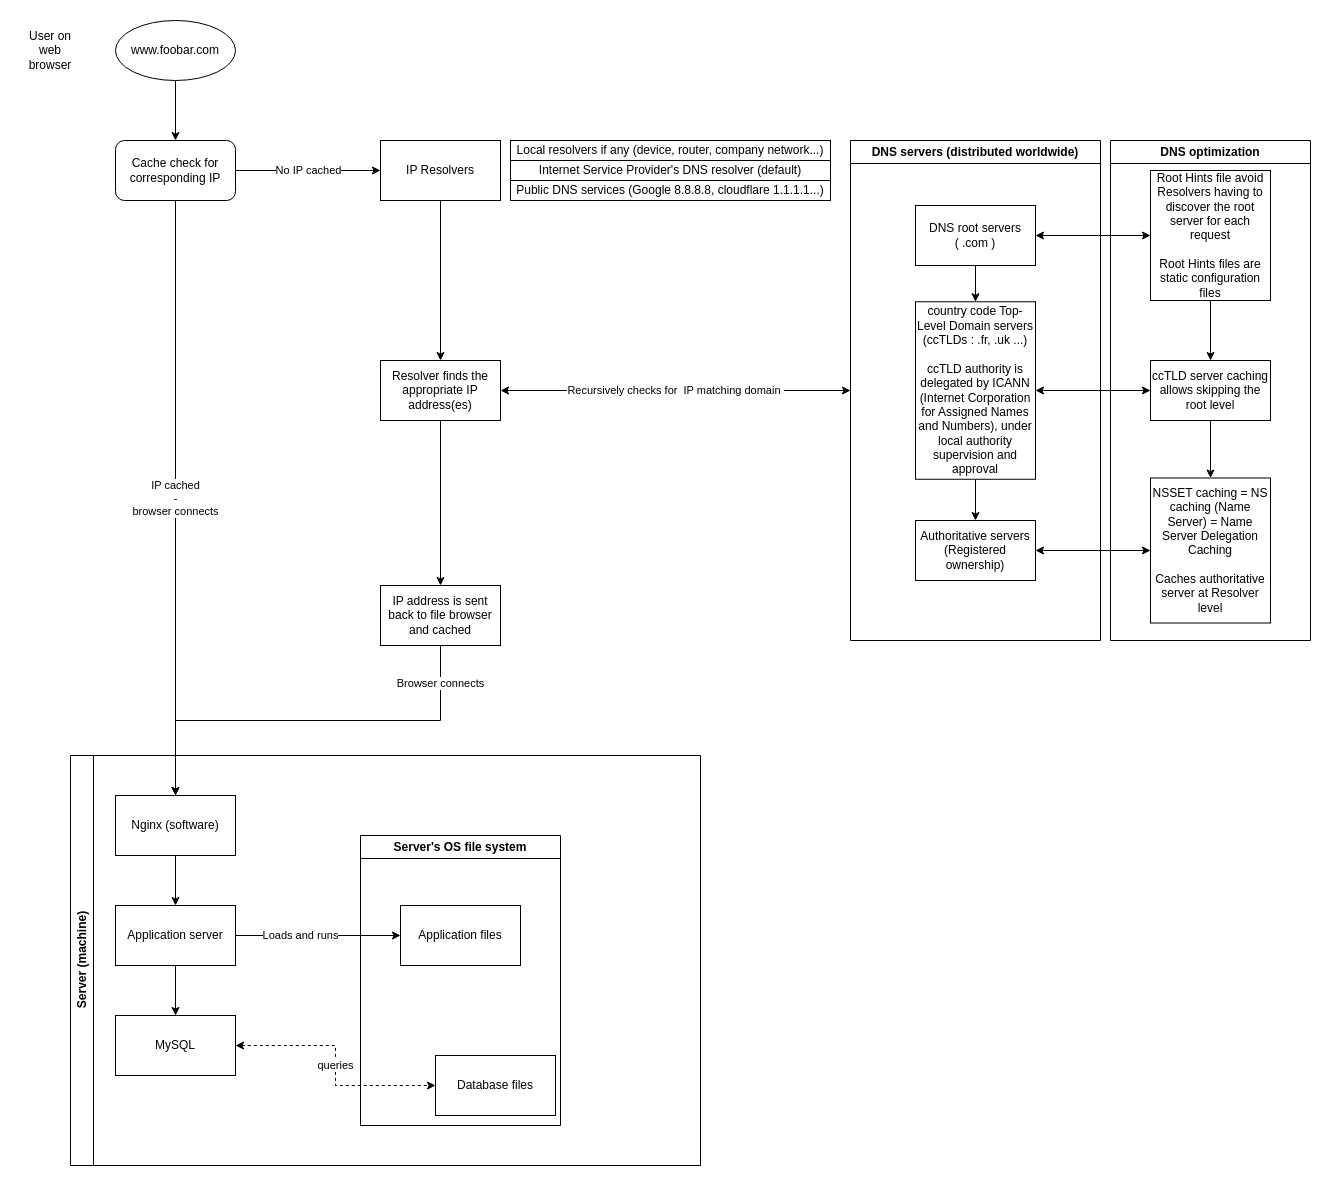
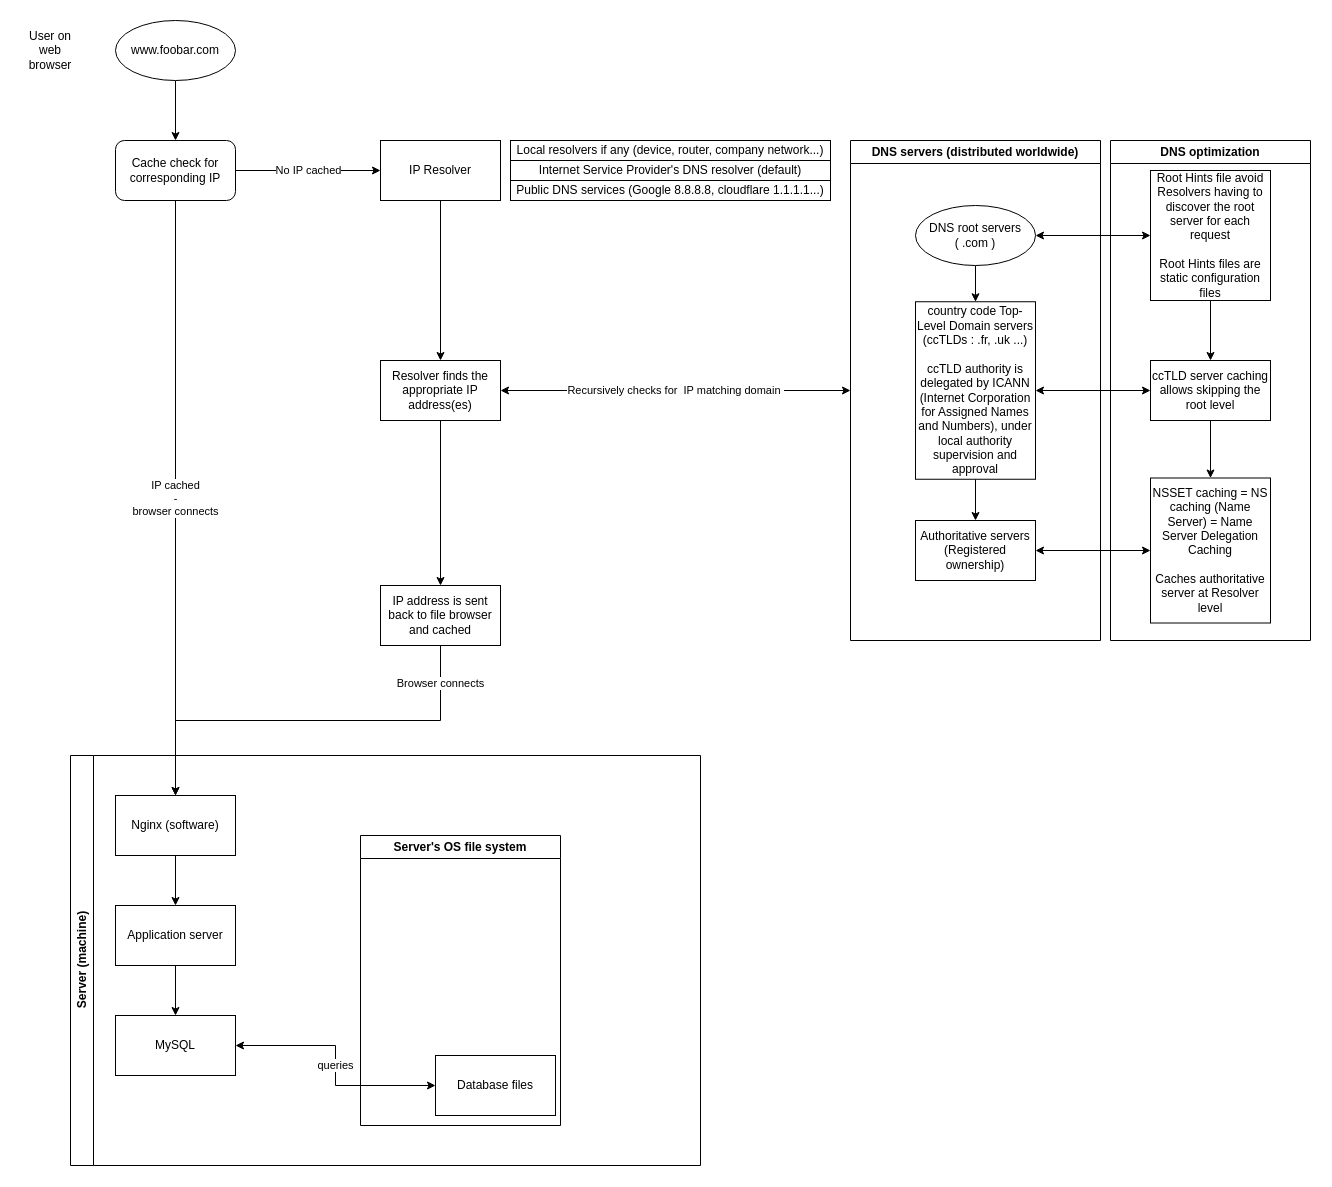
node "IP Resolvers": label "IP Resolvers" -> "IP Resolver"
node "DNS root servers ( .com )": shape rectangle -> ellipse
edge "Application server" -> "Application files": removed, label "Loads and runs"
node "Application files": removed
edge "MySQL" -- "Database files": style dashed -> solid
